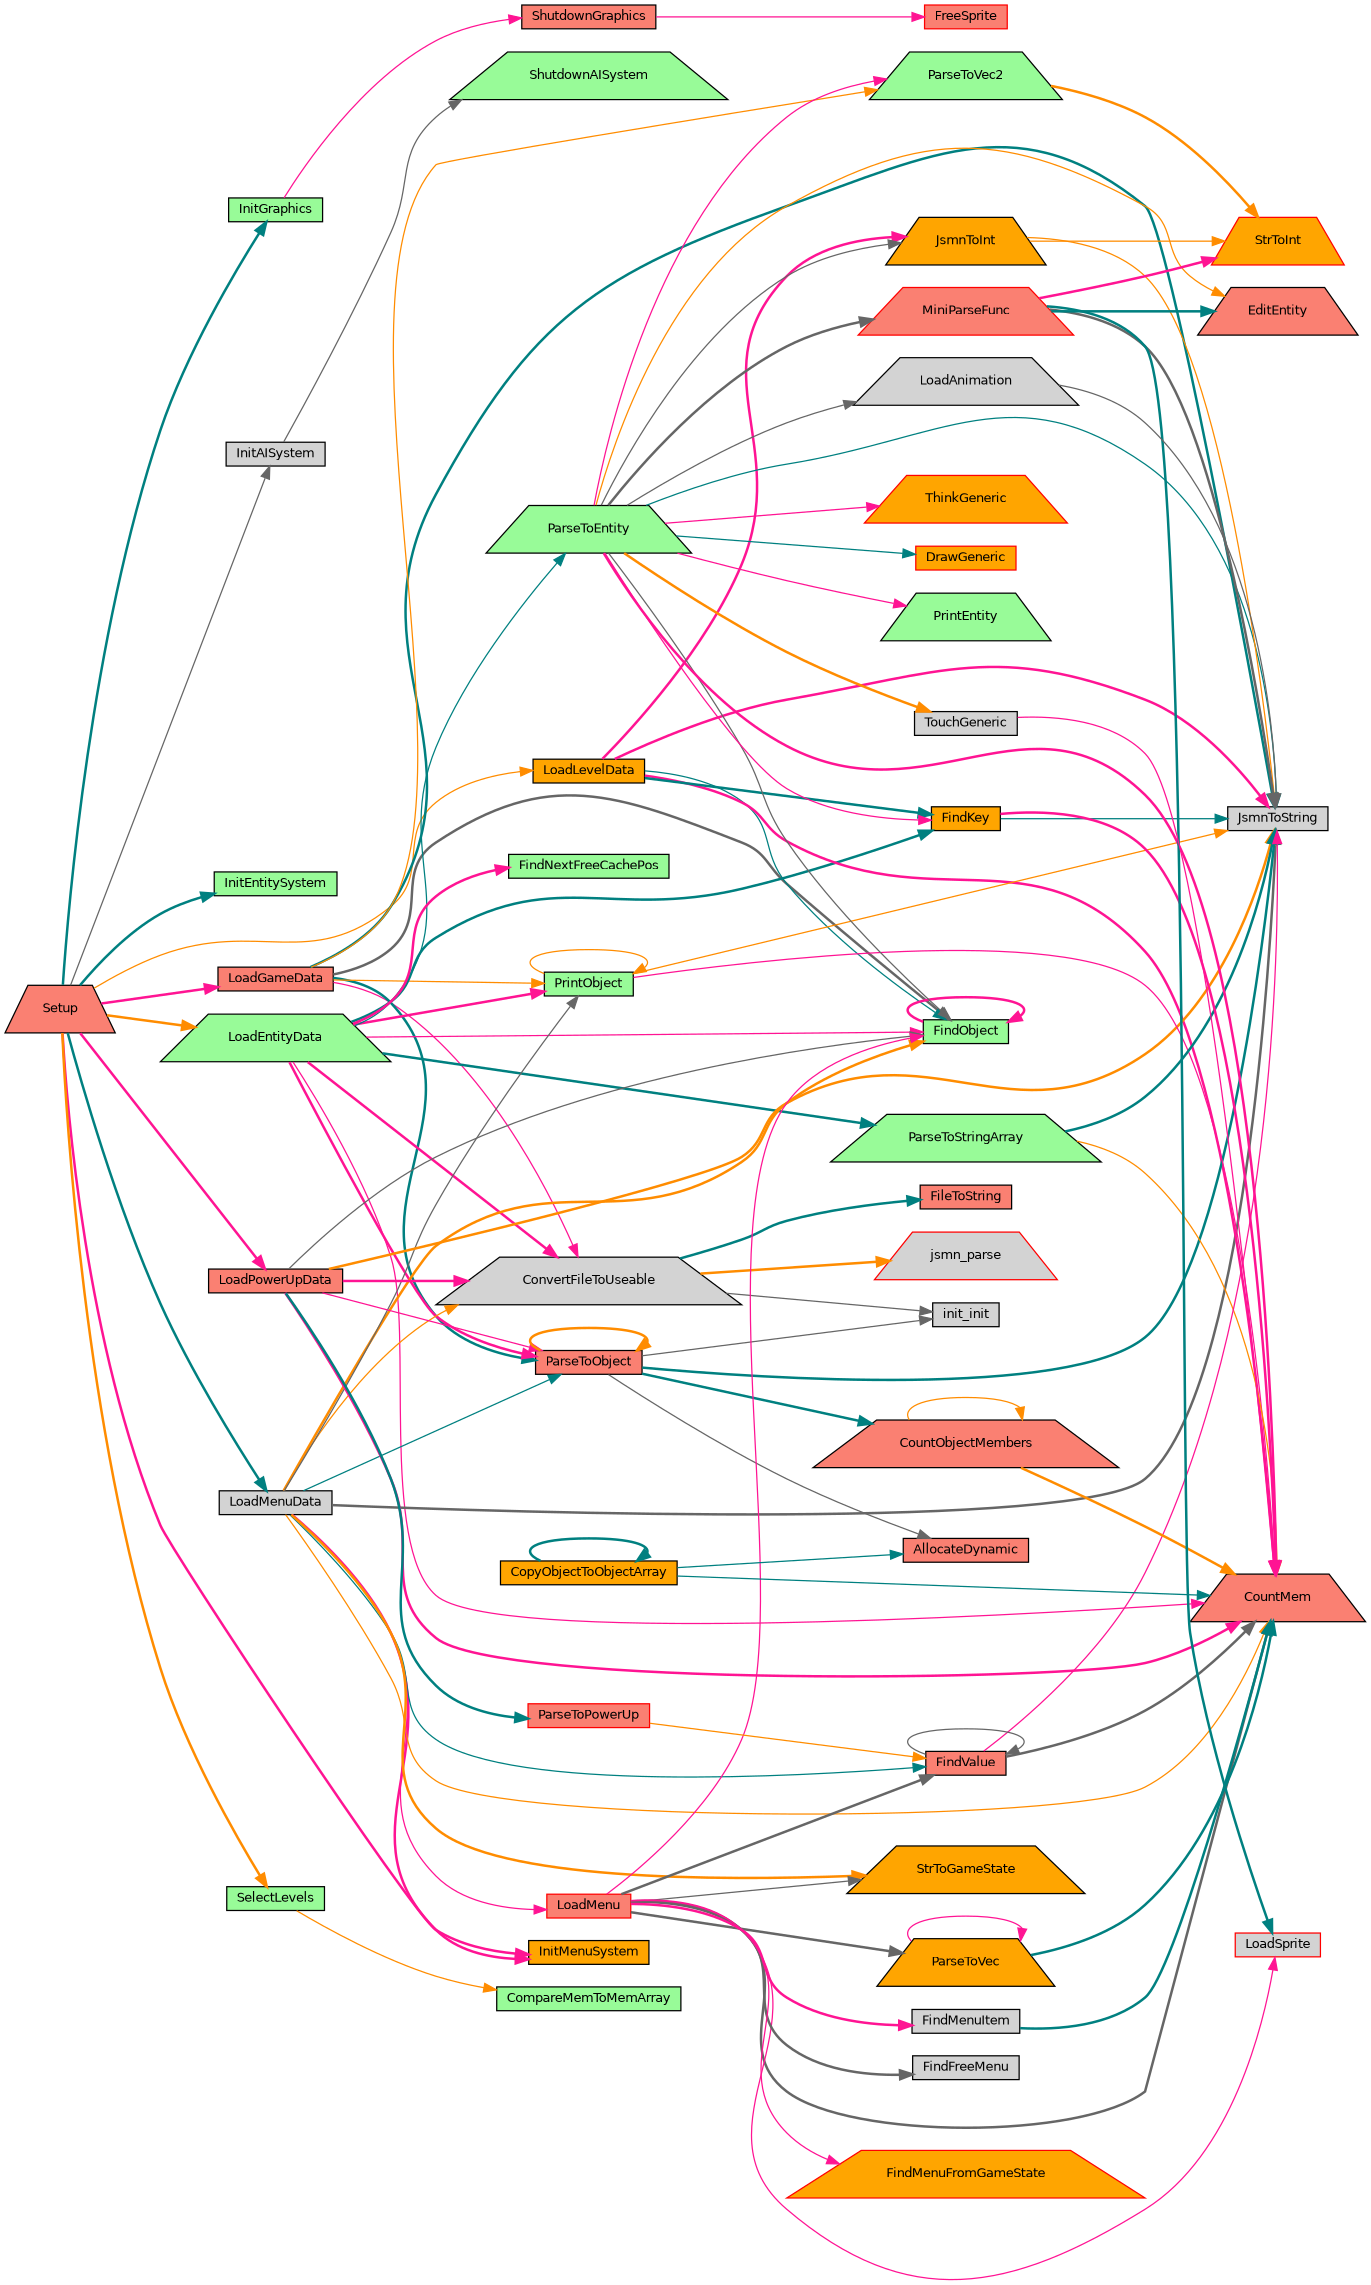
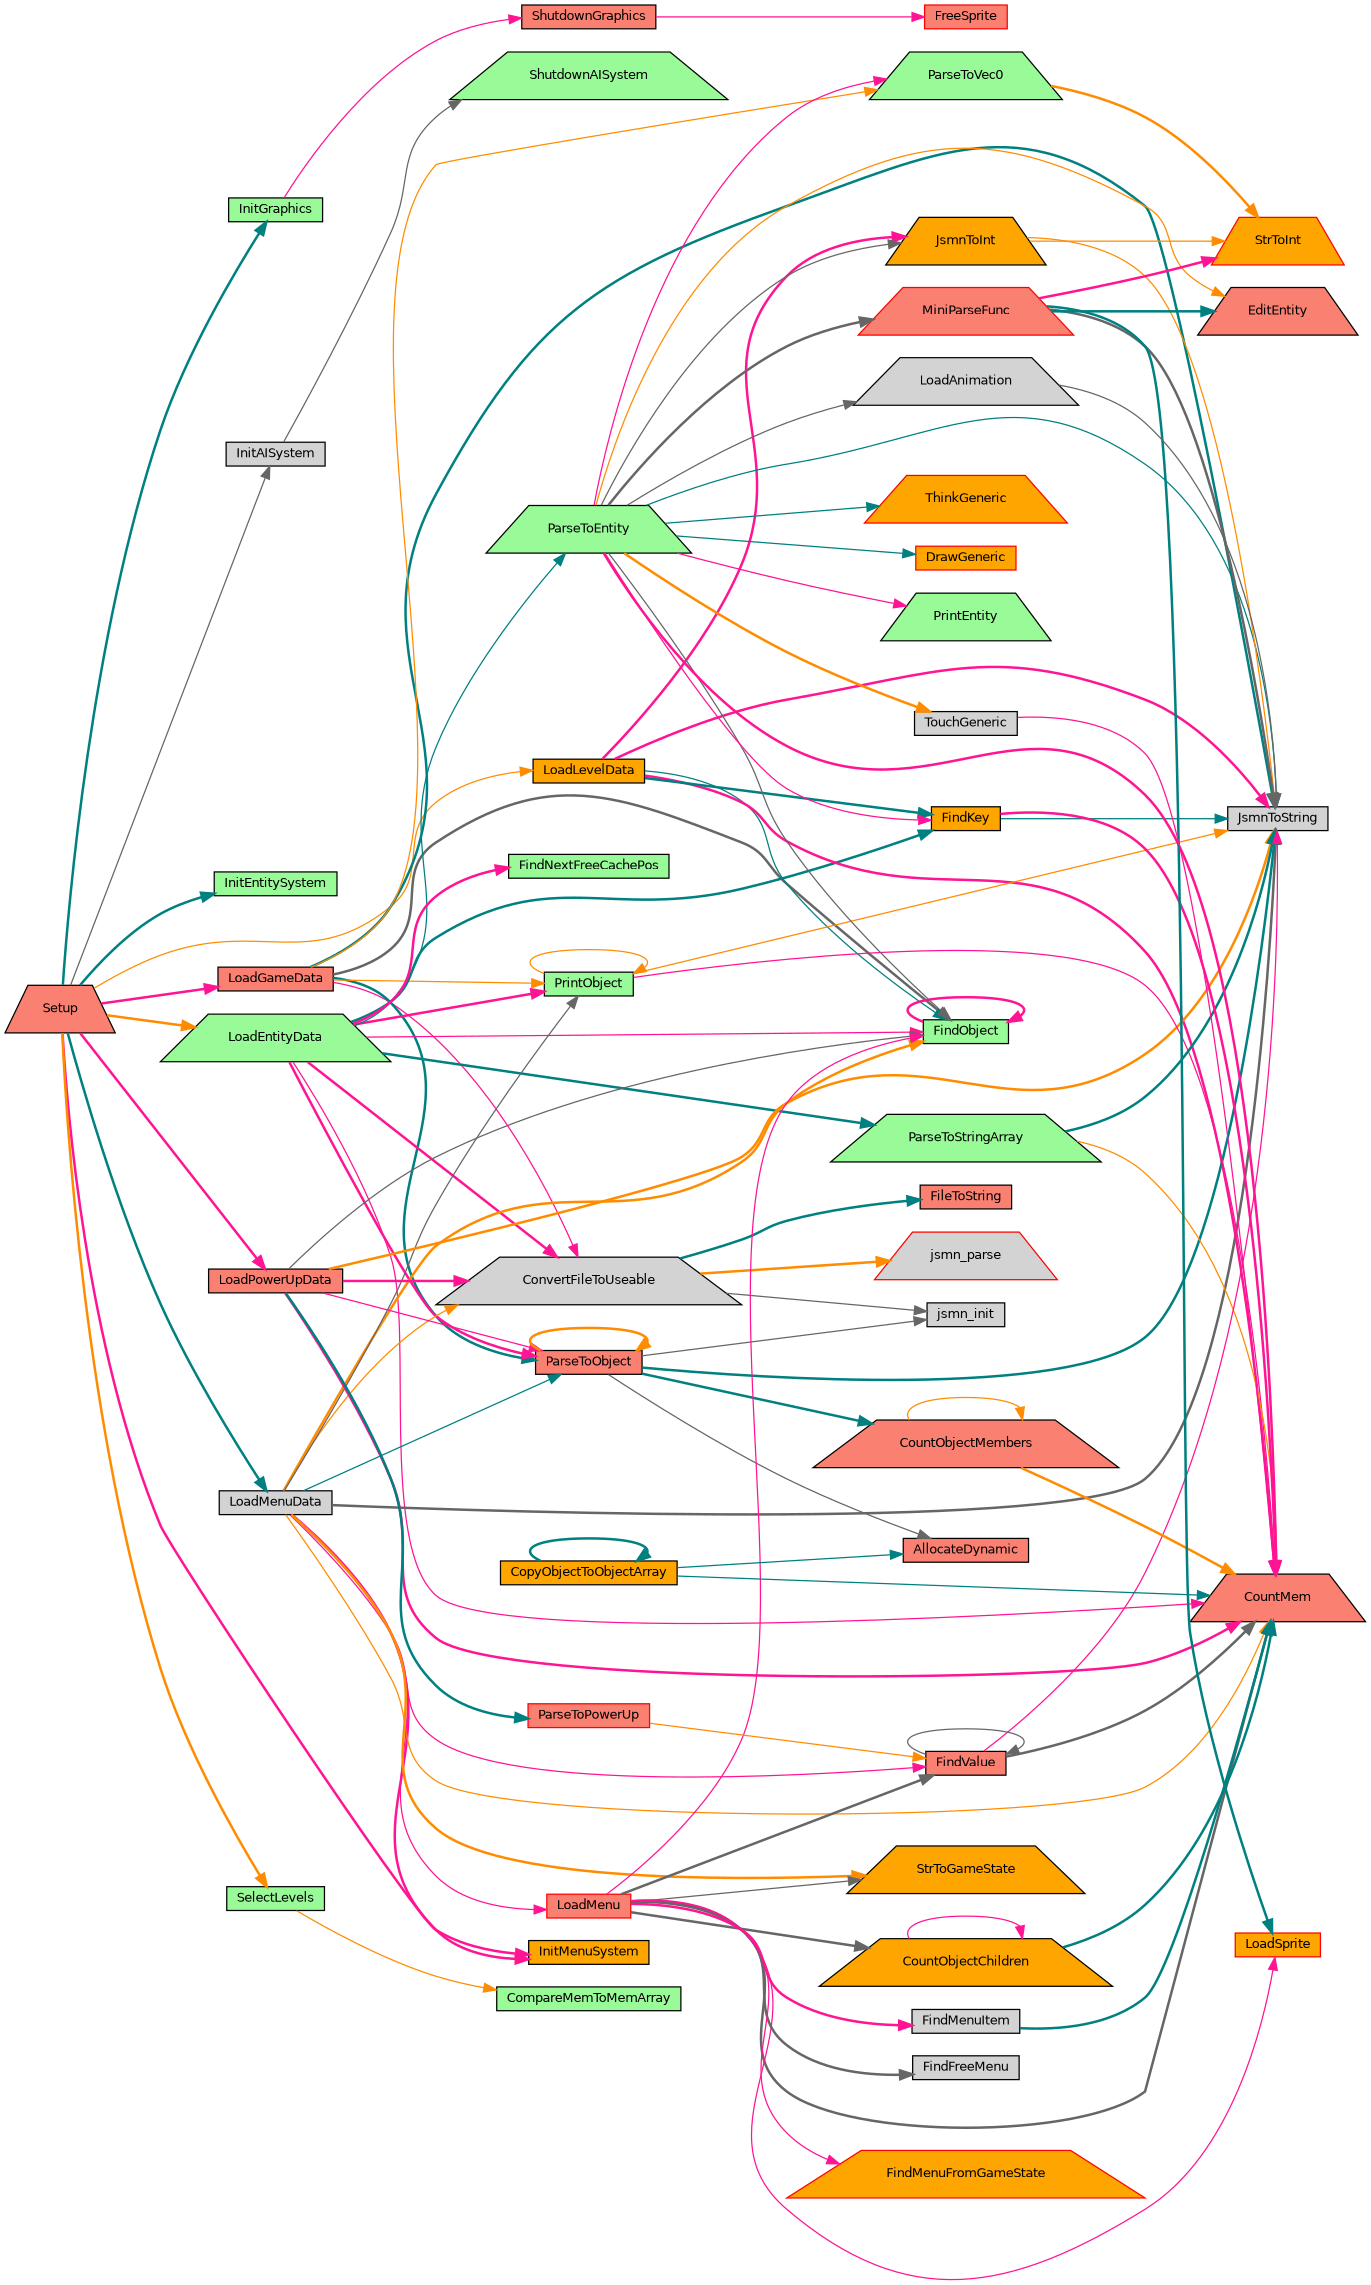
node "ParseToVec2": label "ParseToVec2" -> "ParseToVec0"
edge "ParseToEntity" -> "ThinkGeneric": color deeppink -> teal
node "init_init": label "init_init" -> "jsmn_init"
edge "LoadMenuData" -> "FindValue": color teal -> deeppink
node "LoadSprite": fillcolor lightgrey -> orange
node "ParseToVec": label "ParseToVec" -> "CountObjectChildren"
